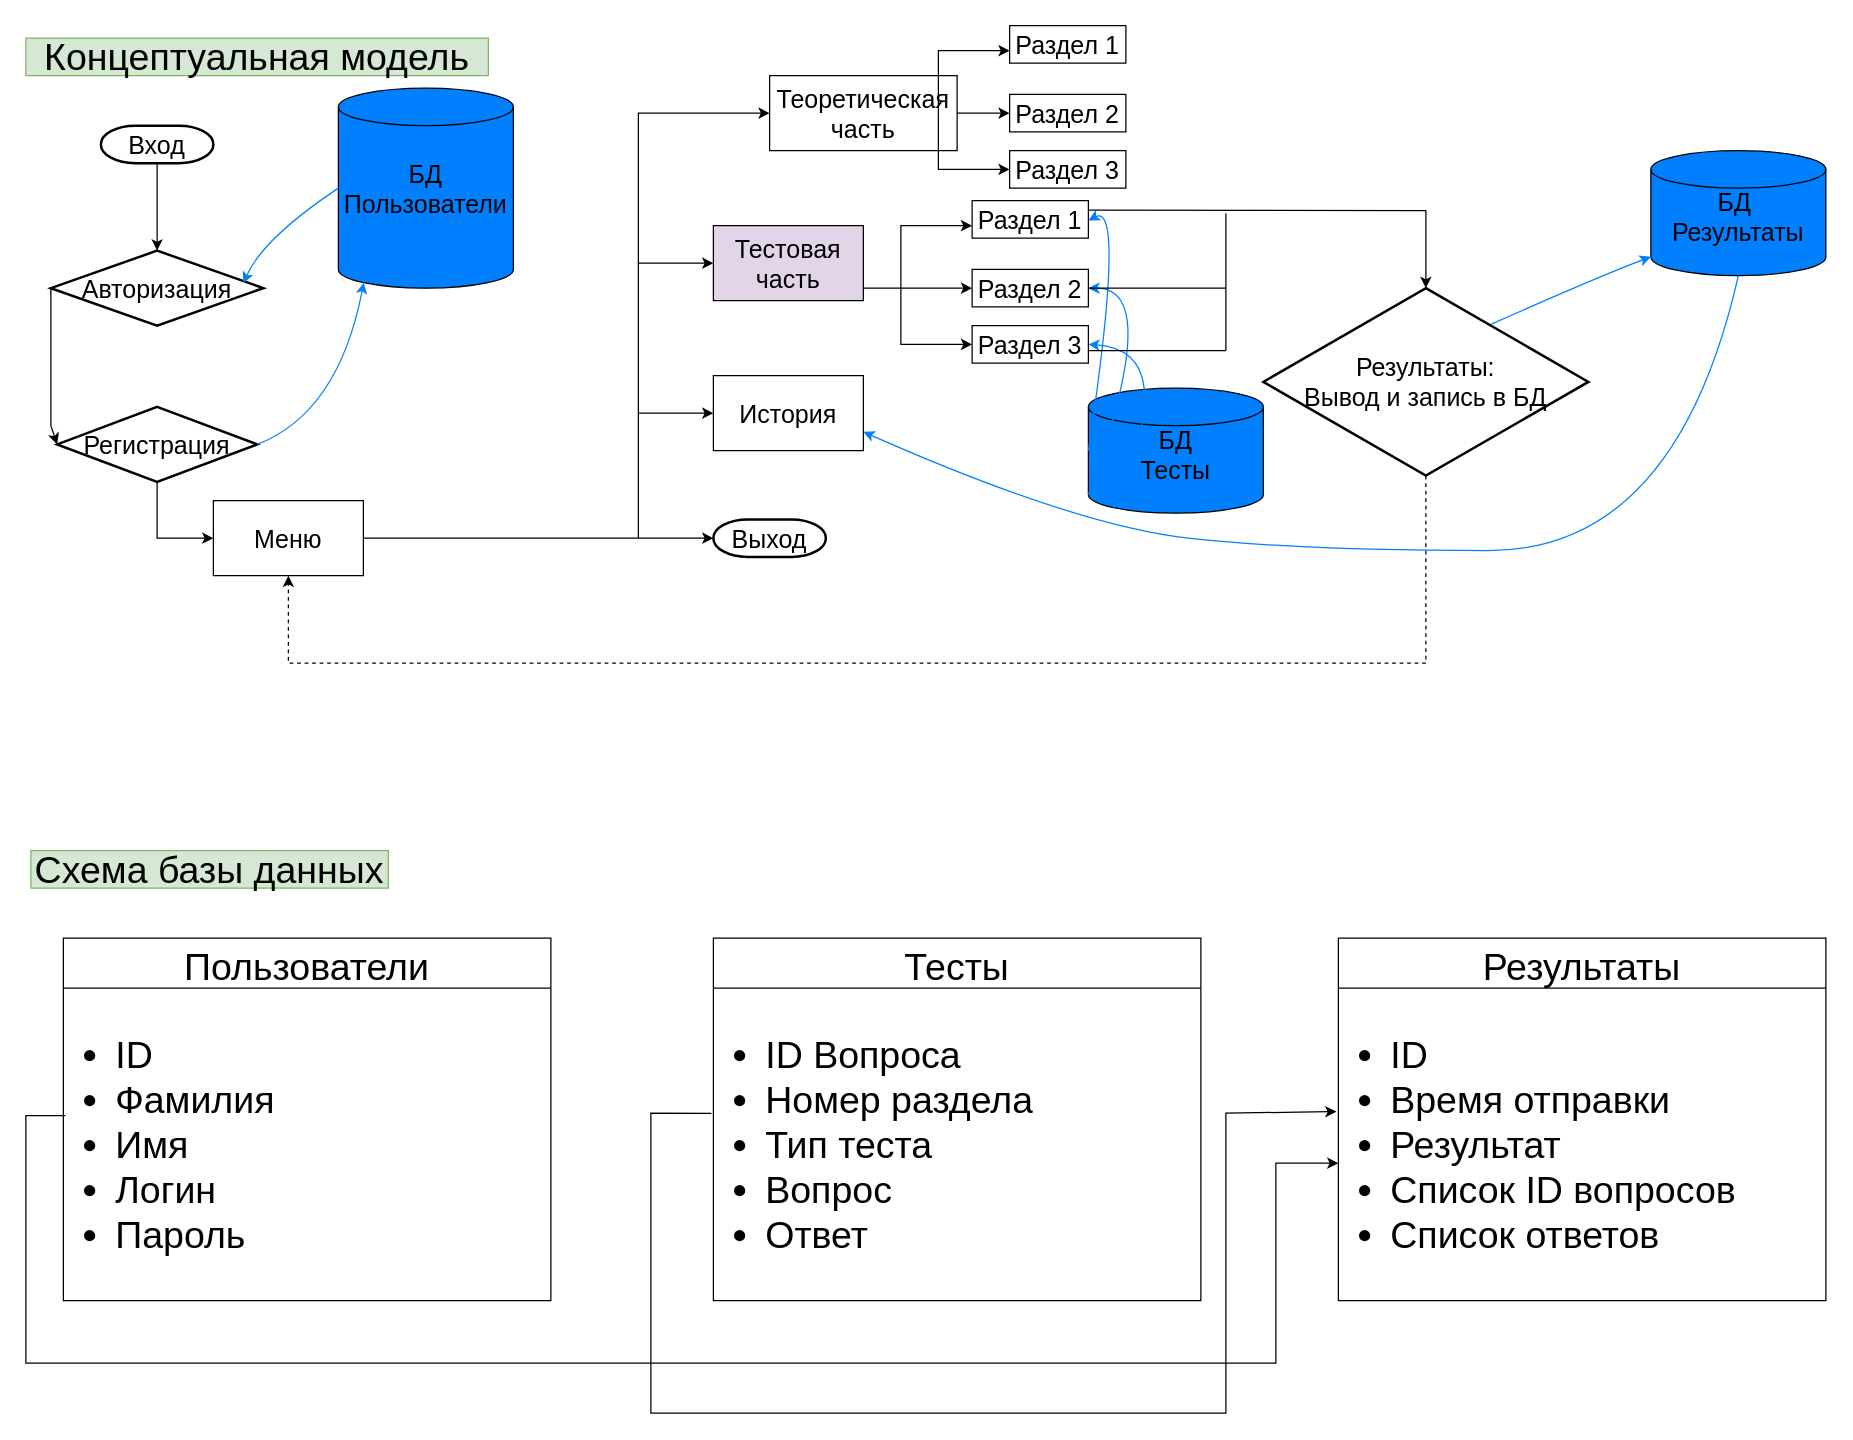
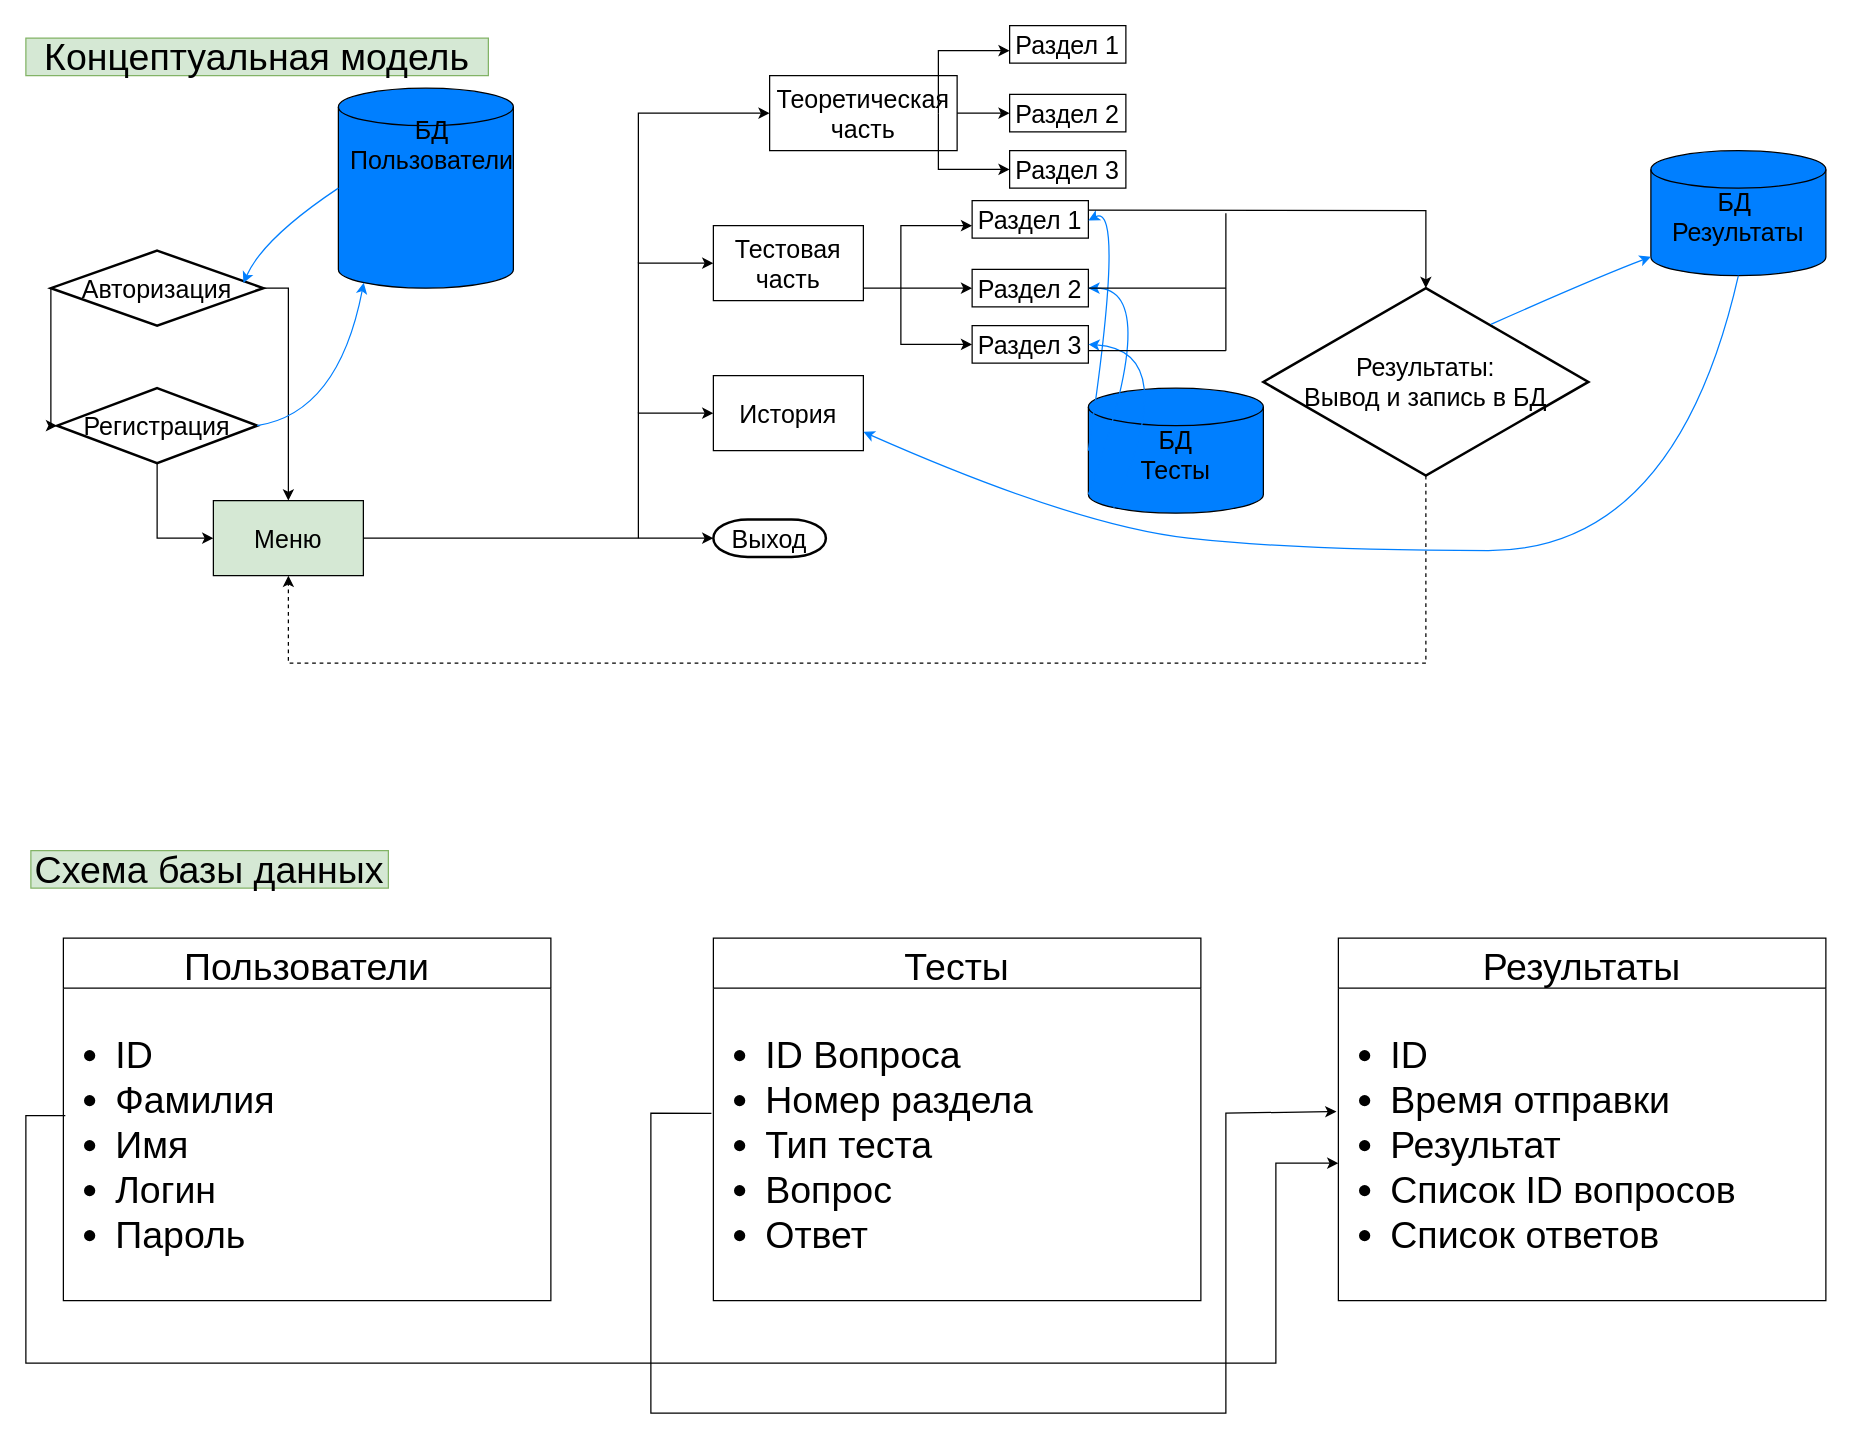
node "Вход": removed
node "БД Пользователи": moved (426, 188) -> (432, 144)
edge "Вход" -> "Авторизация": removed
node "Тестовая часть": fillcolor #e1d5e7 -> #ffffff
edge "Авторизация" -> "Меню": added
node "Регистрация": moved (157, 444) -> (157, 426)
node "Меню": fillcolor #ffffff -> #d5e8d4
